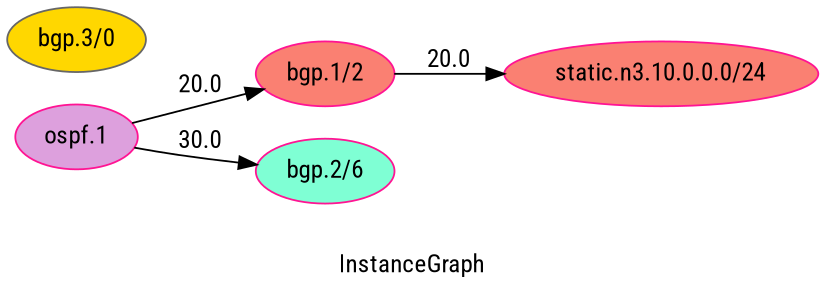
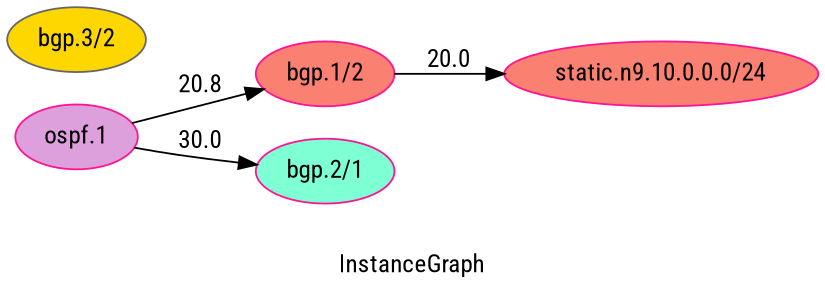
node "bgp.3/0": label "bgp.3/0" -> "bgp.3/2"
node "static.n3.10.0.0.0/24": label "static.n3.10.0.0.0/24" -> "static.n9.10.0.0.0/24"
edge "ospf.1" -> "bgp.1/2": label "20.0" -> "20.8"
node "bgp.2/6": label "bgp.2/6" -> "bgp.2/1"
